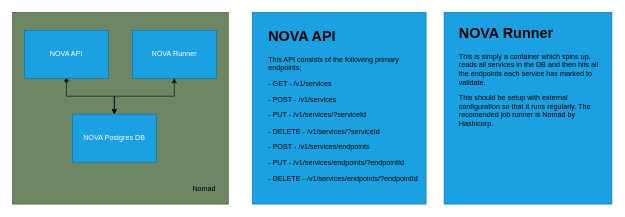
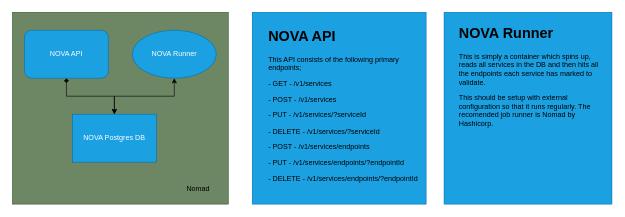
node "NOVA API": shape rectangle -> rounded rectangle
node "NOVA Runner": shape rectangle -> ellipse
node "Nomad": moved (204, 189) -> (198, 189)
